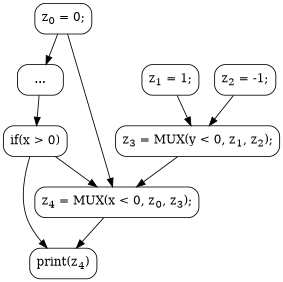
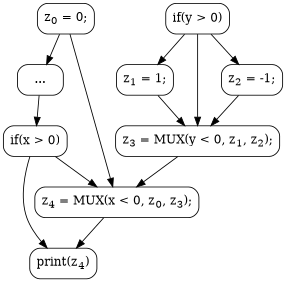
node "if(y > 0)": added
